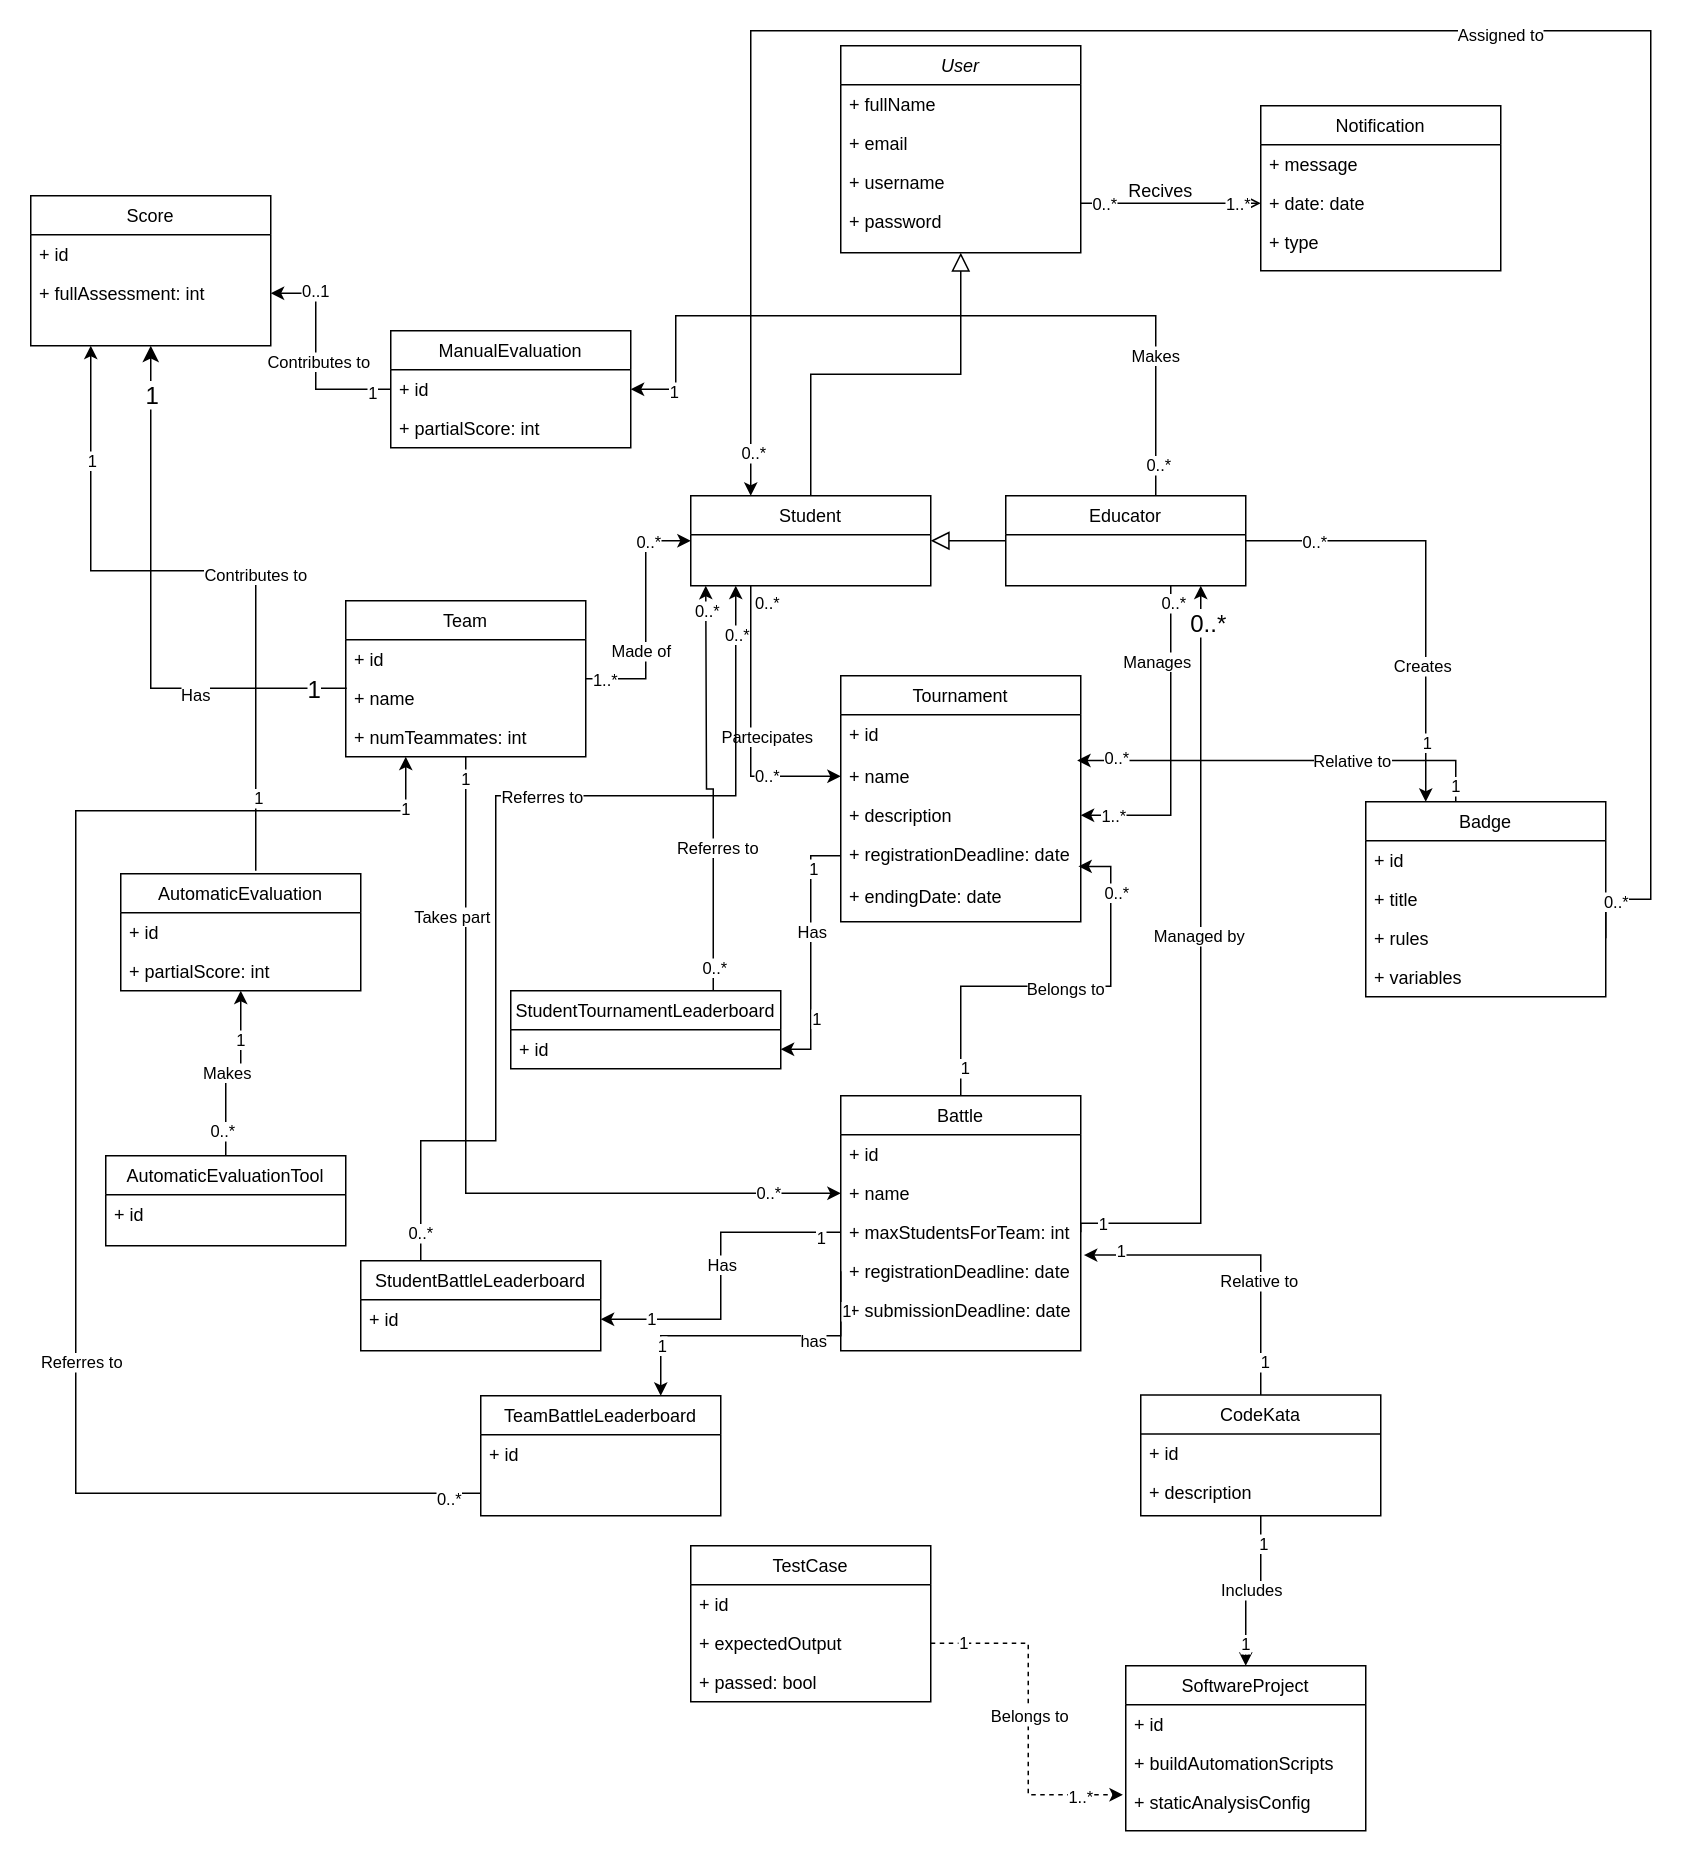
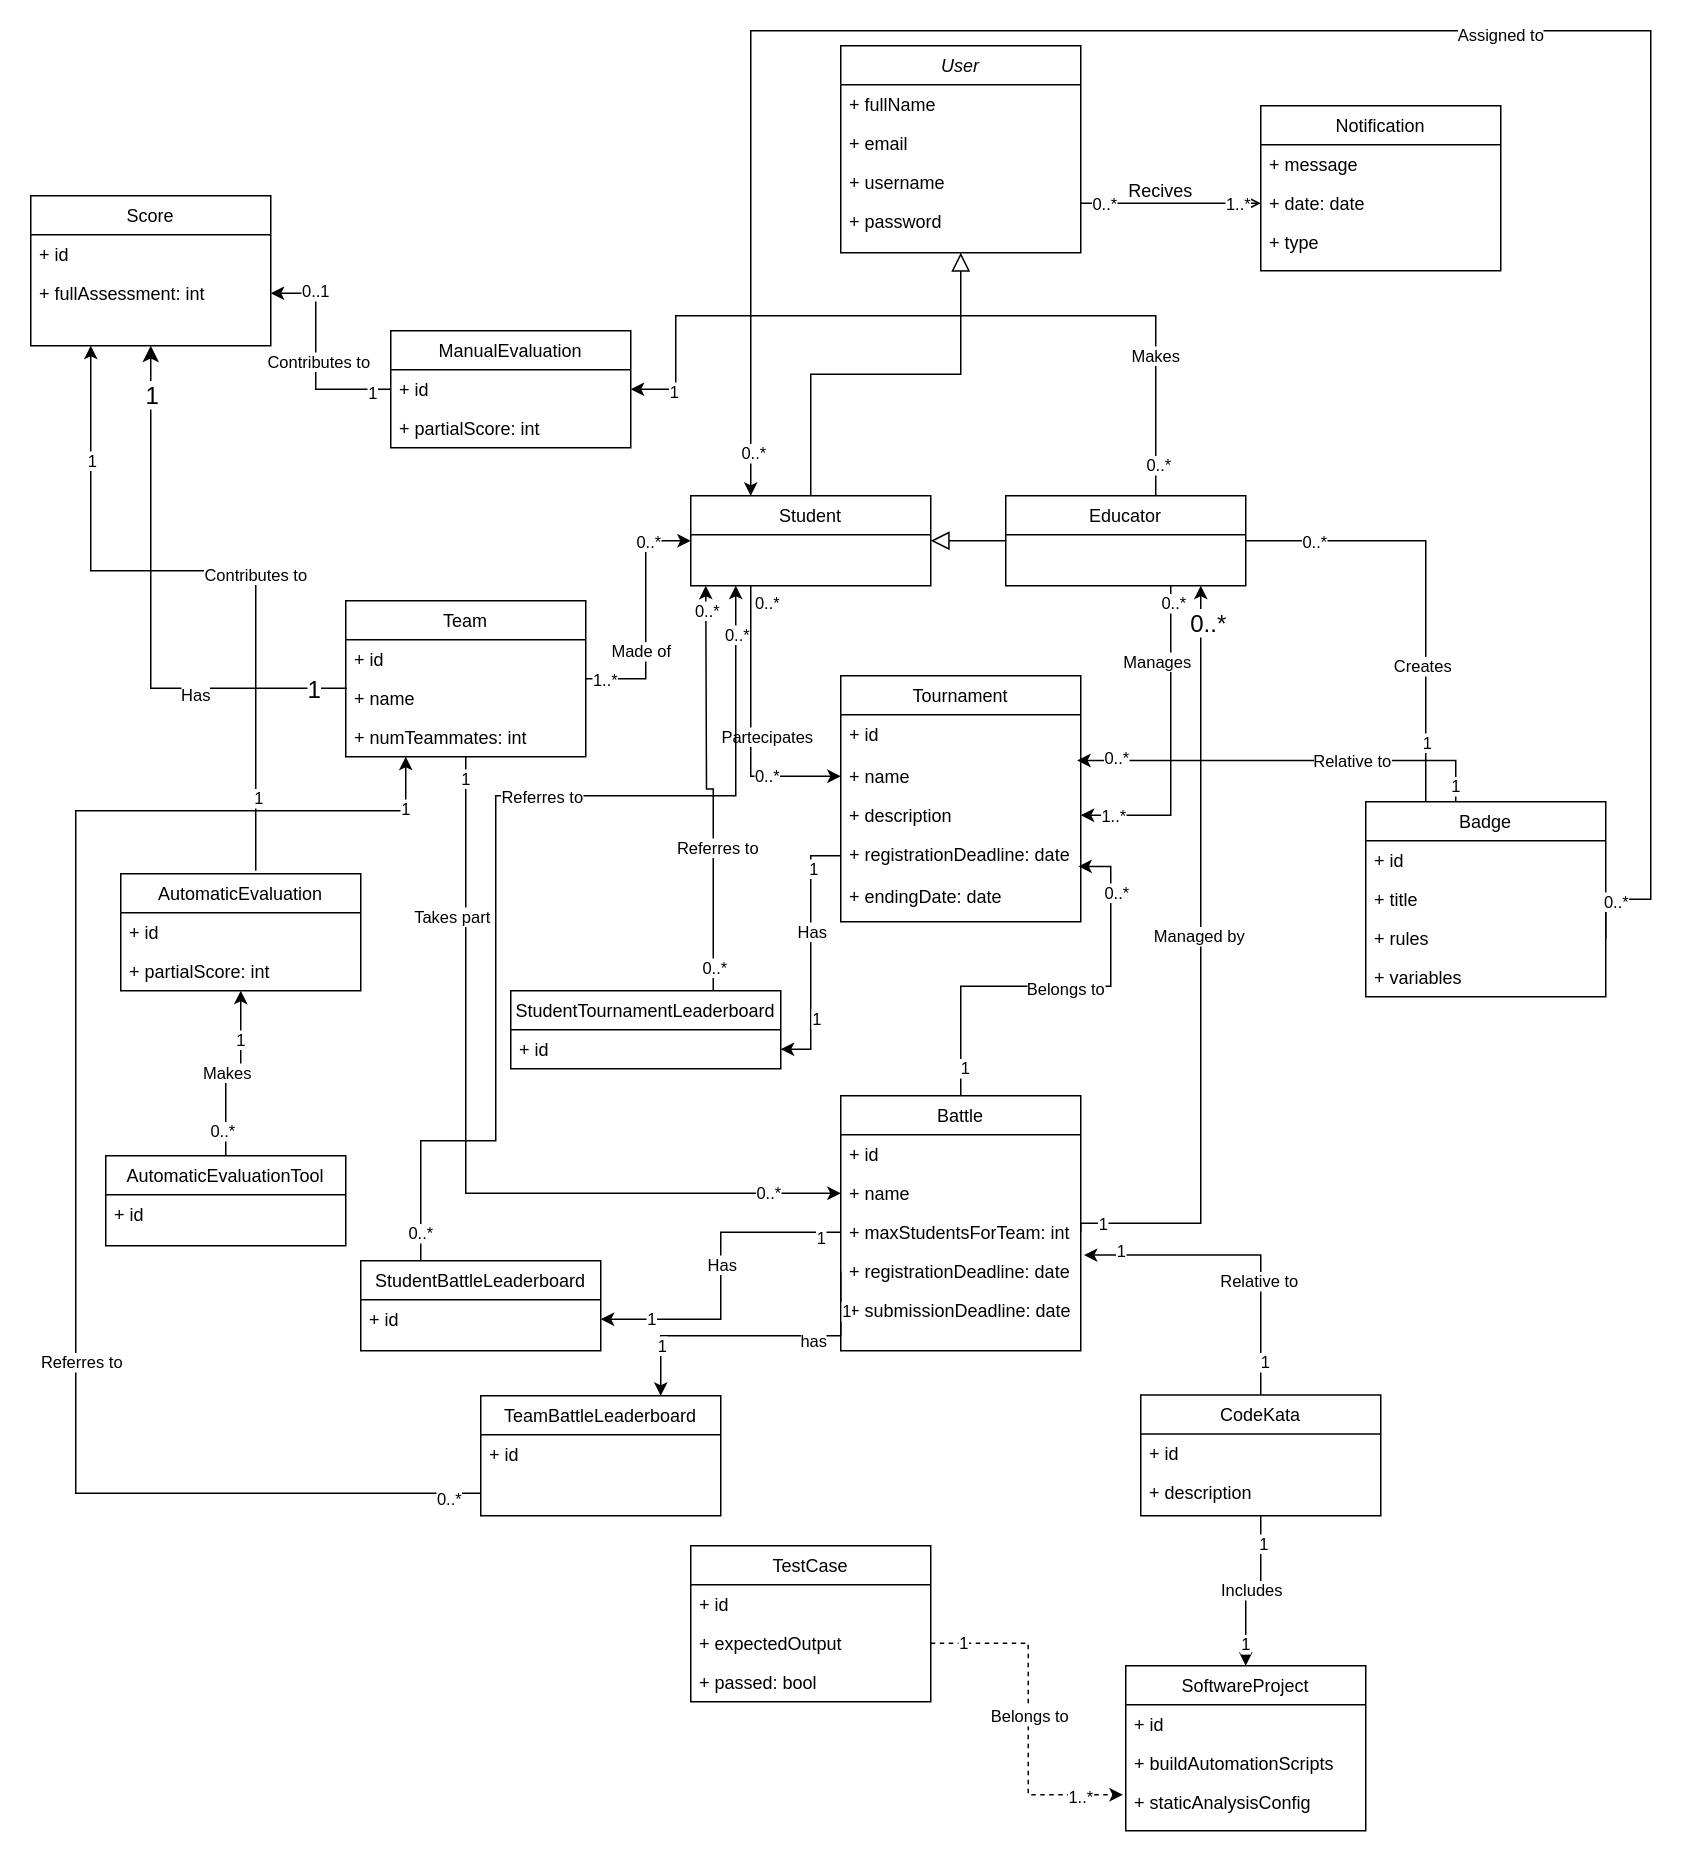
edge "Educator" -> "Badge": arrowhead classic -> none
